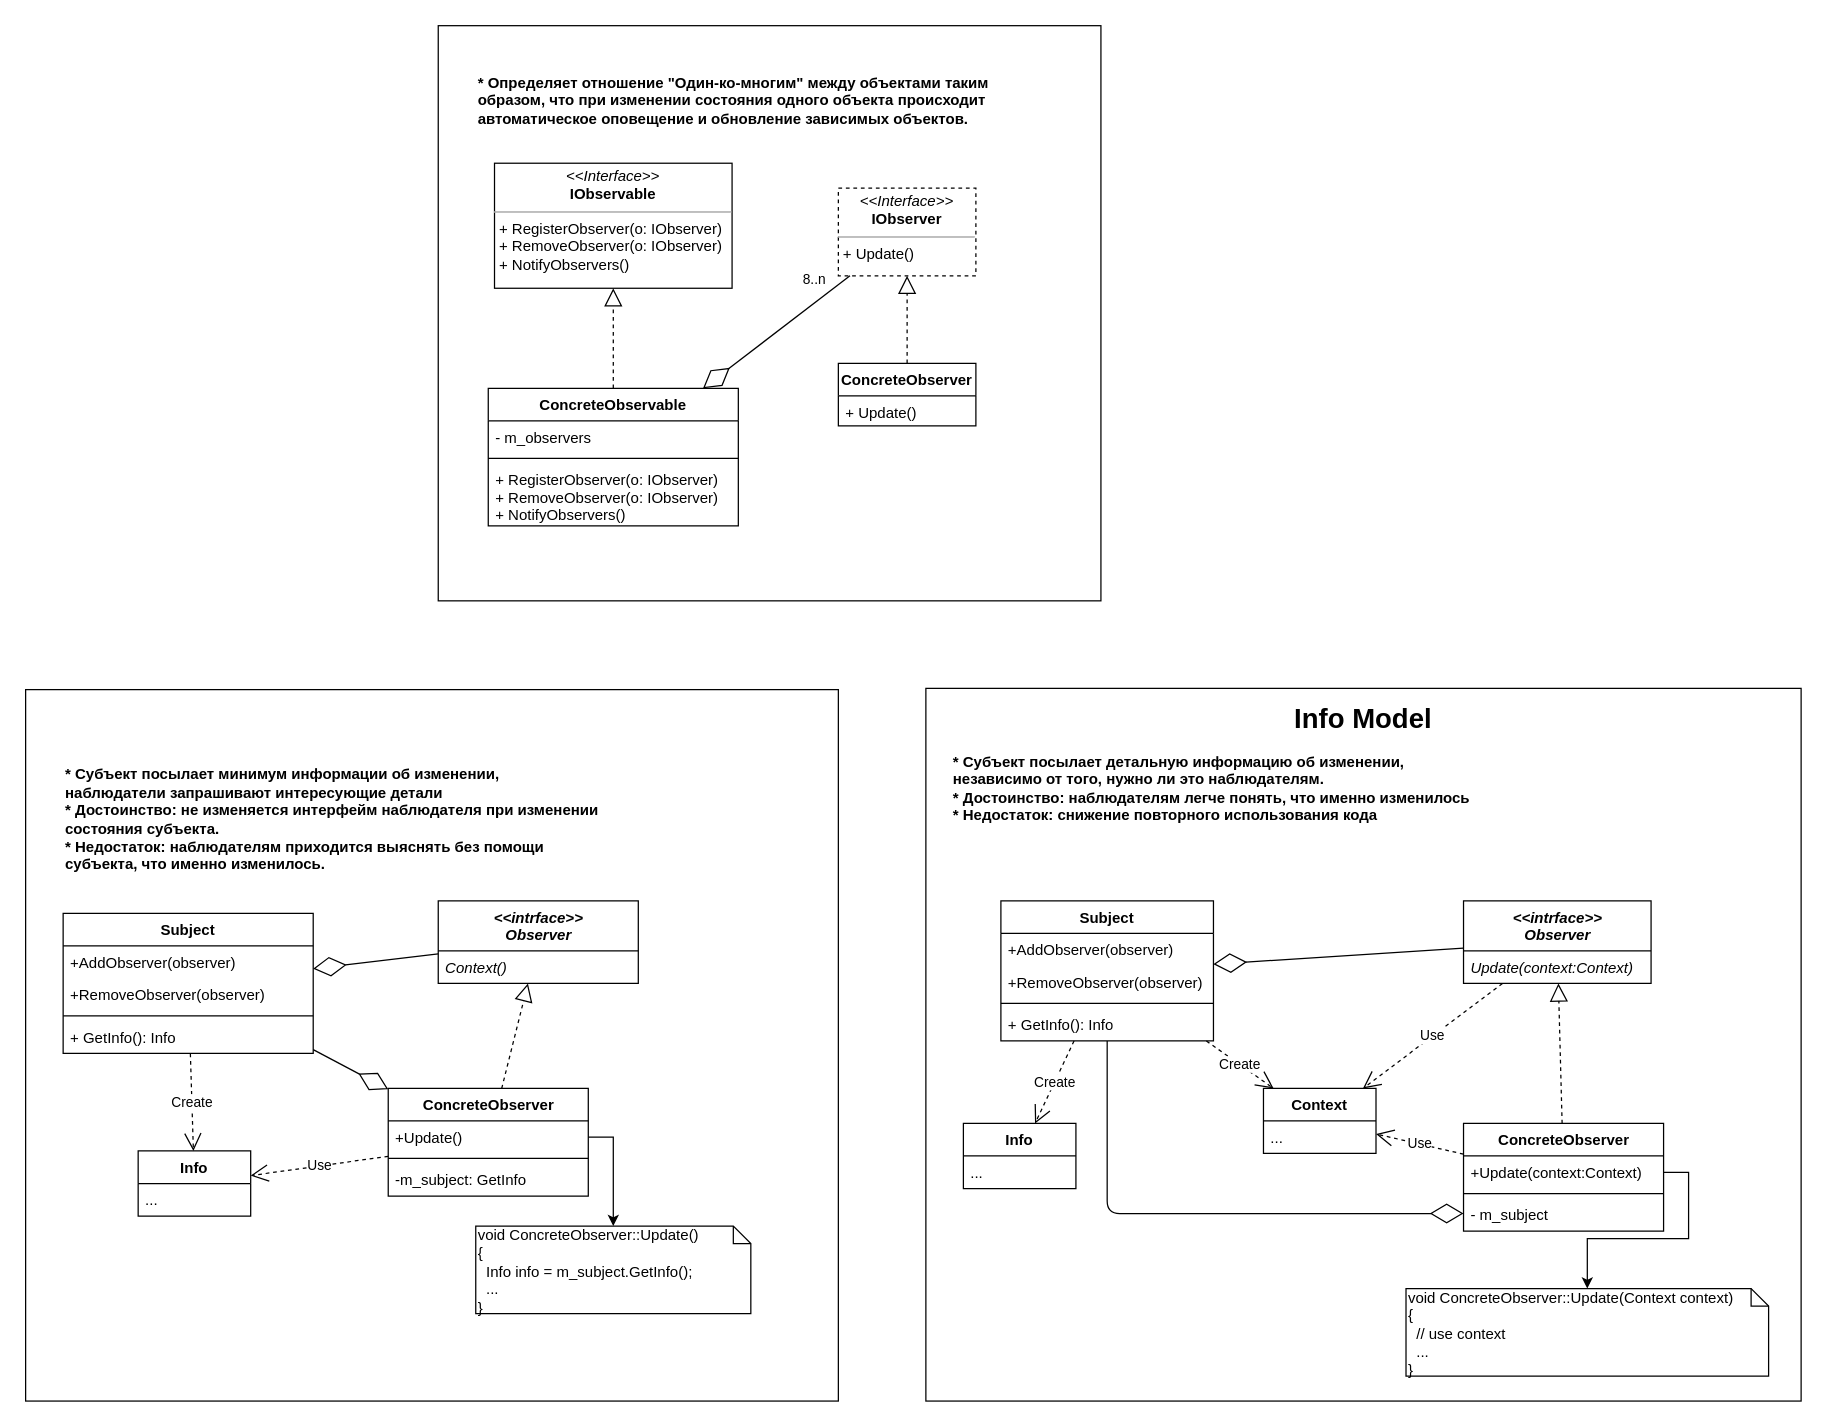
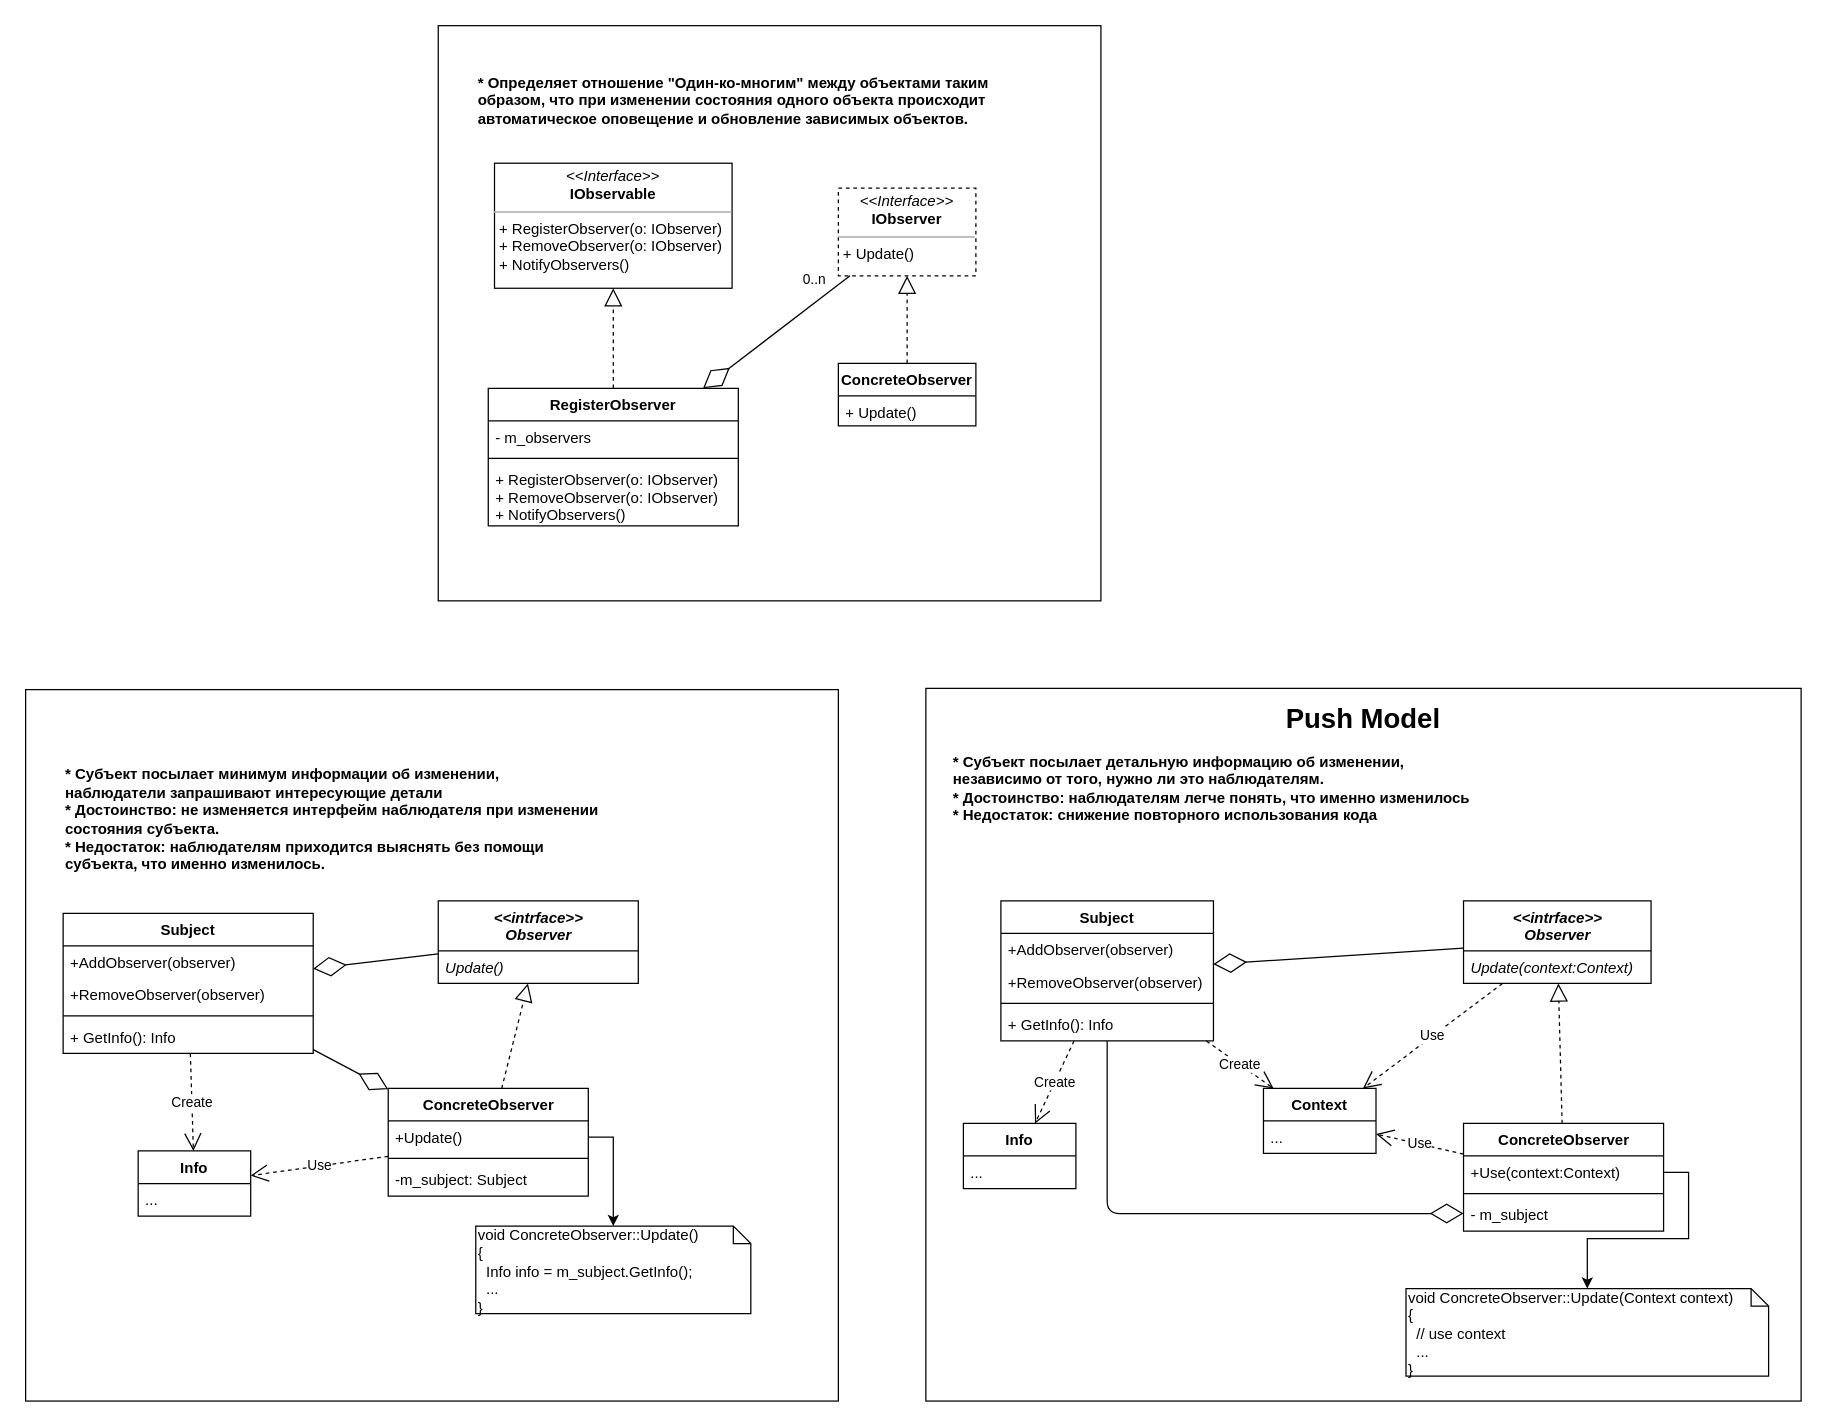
node "8..n": label "8..n" -> "0..n"
node "ConcreteObservable": label "ConcreteObservable" -> "RegisterObserver"
node "Info Model": label "Info Model" -> "Push Model"
node "Context()": label "Context()" -> "Update()"
node "+Update(context:Context)": label "+Update(context:Context)" -> "+Use(context:Context)"
node "-m_subject: GetInfo": label "-m_subject: GetInfo" -> "-m_subject: Subject"
